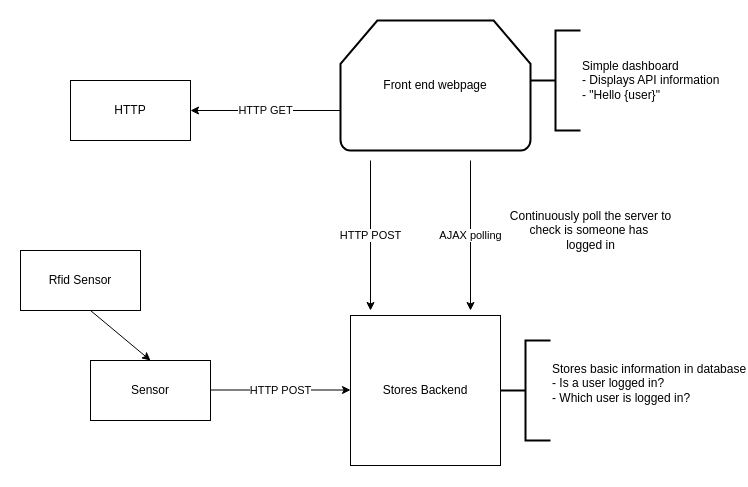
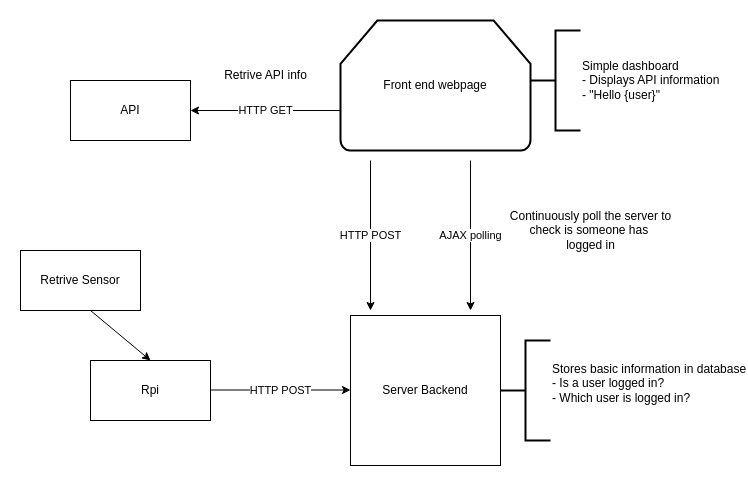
node "Retrive API info": added
node "HTTP": label "HTTP" -> "API"
node "Rfid Sensor": label "Rfid Sensor" -> "Retrive Sensor"
node "Sensor": label "Sensor" -> "Rpi"
node "Stores Backend": label "Stores Backend" -> "Server Backend"
